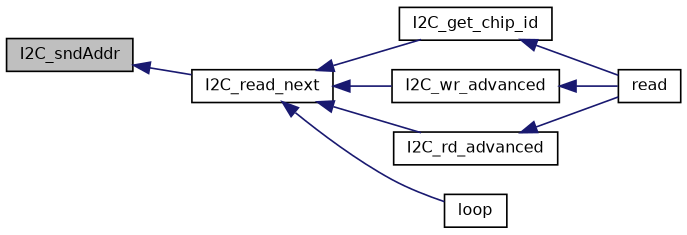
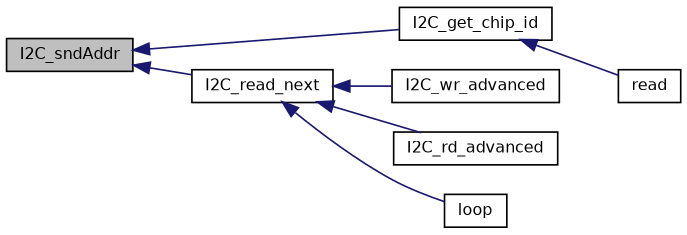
edge "I2C_get_chip_id" -> "I2C_read_next": now "I2C_get_chip_id" -> "I2C_sndAddr"
edge "read" -> "I2C_wr_advanced": removed
edge "read" -> "I2C_rd_advanced": removed
